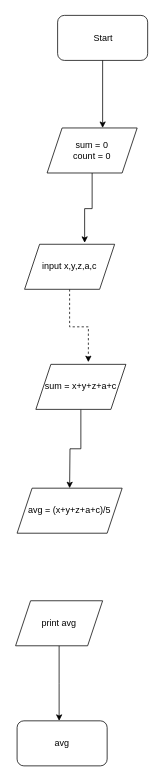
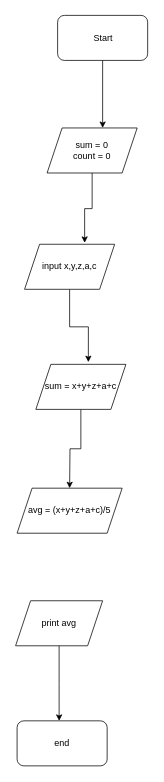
edge "input x,y,z,a,c" -> "sum = x+y+z+a+c": style dashed -> solid
node "avg": label "avg" -> "end"
